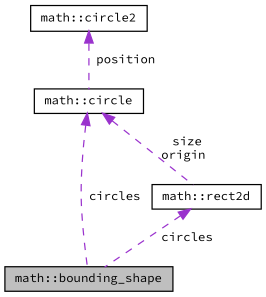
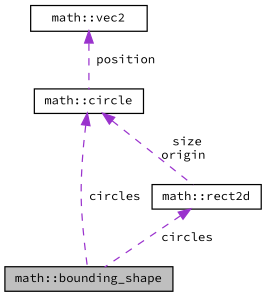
node "math::circle2": label "math::circle2" -> "math::vec2"
